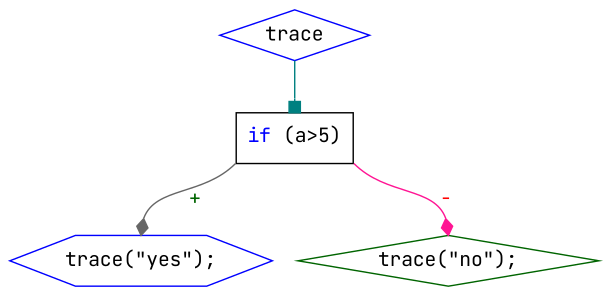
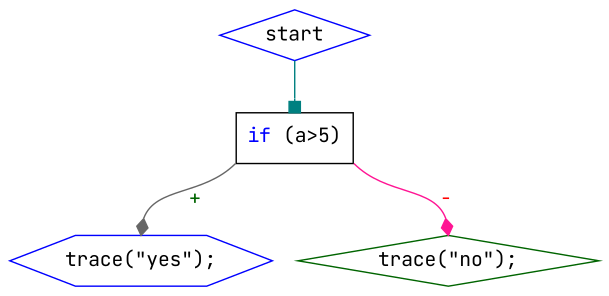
node "trace": label "trace" -> "start"
